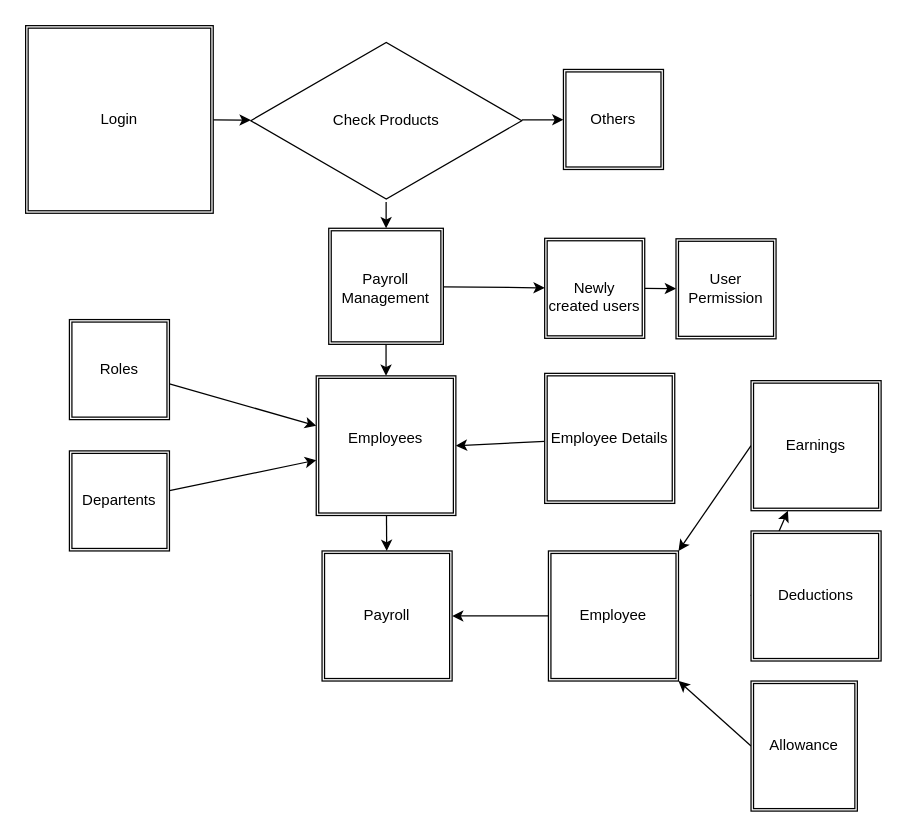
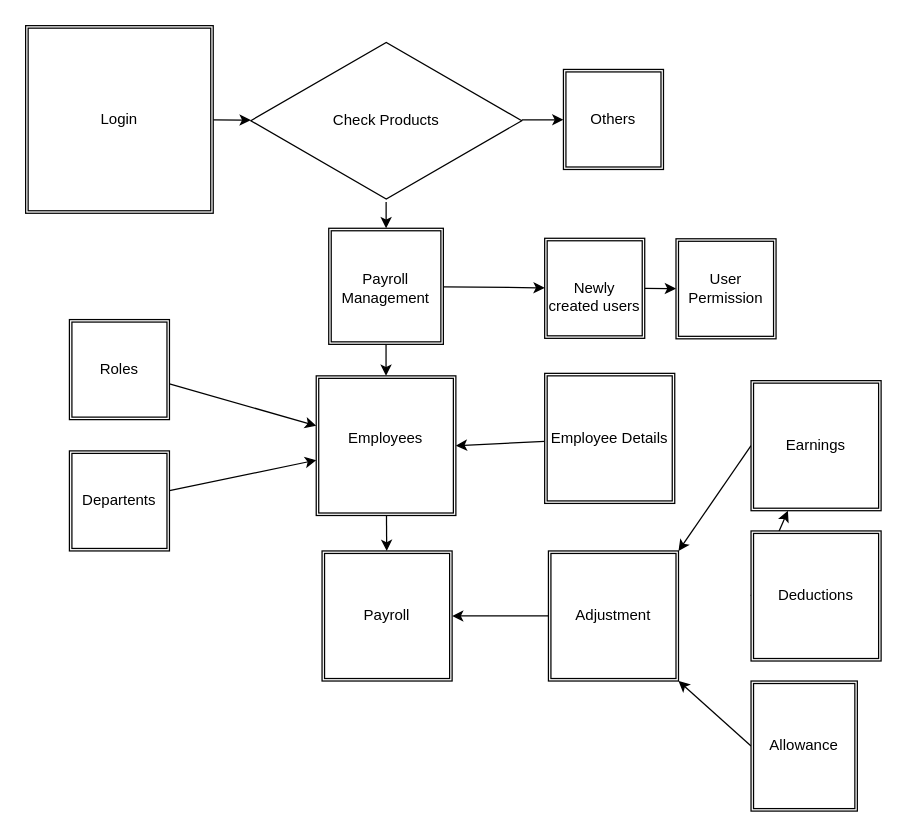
node "Employee": label "Employee" -> "Adjustment"
